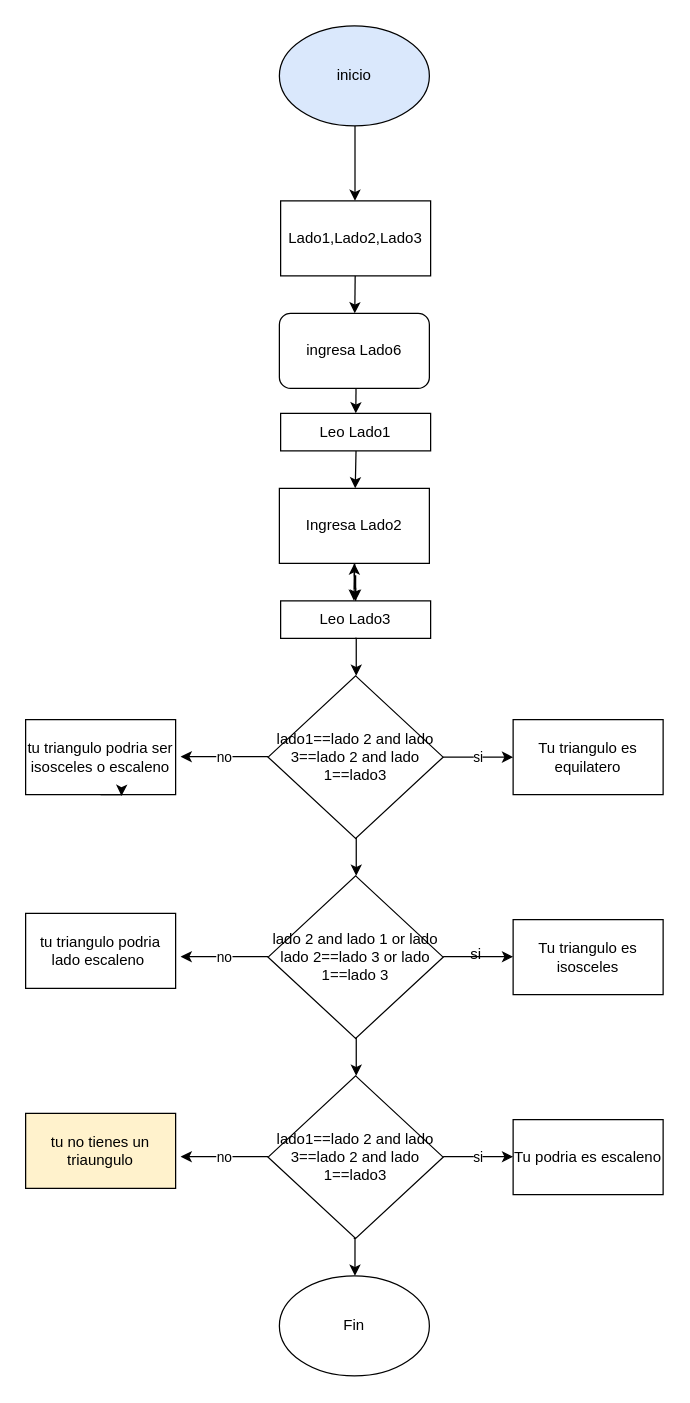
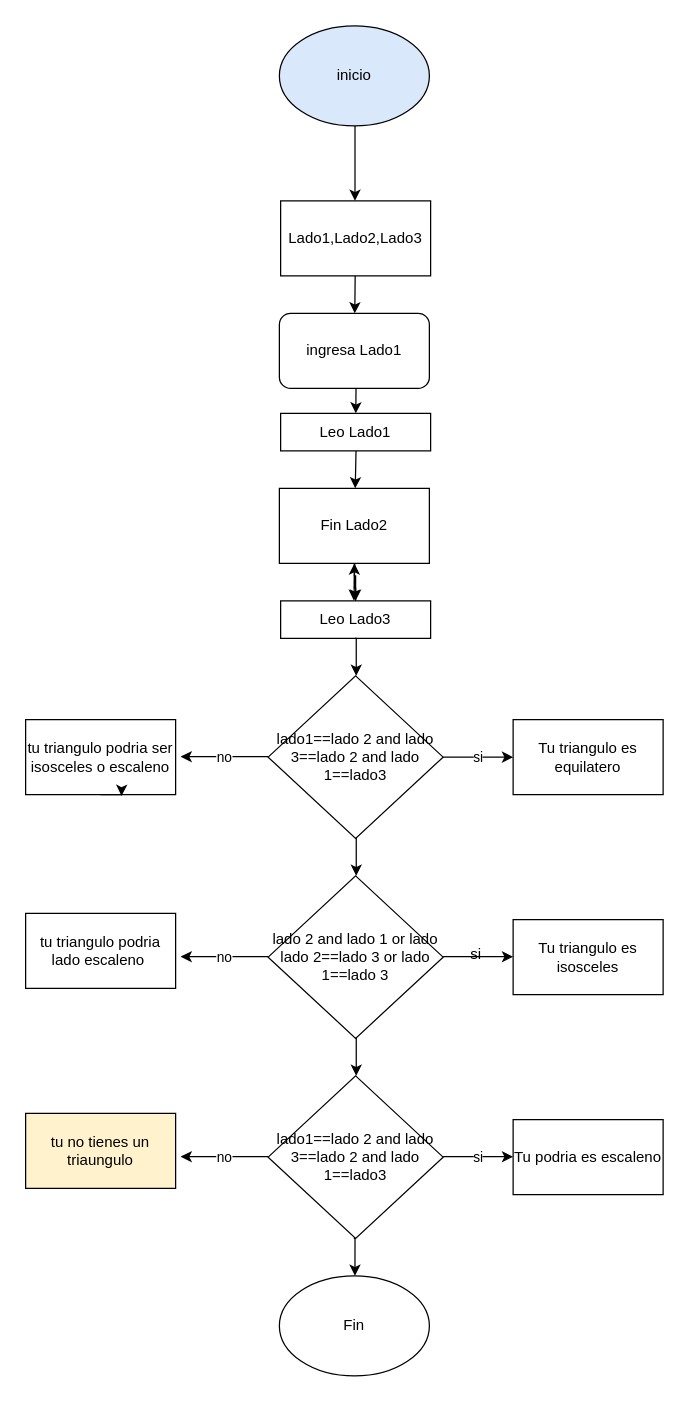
node "ingresa Lado6": label "ingresa Lado6" -> "ingresa Lado1"
node "Ingresa Lado2": label "Ingresa Lado2" -> "Fin Lado2"
